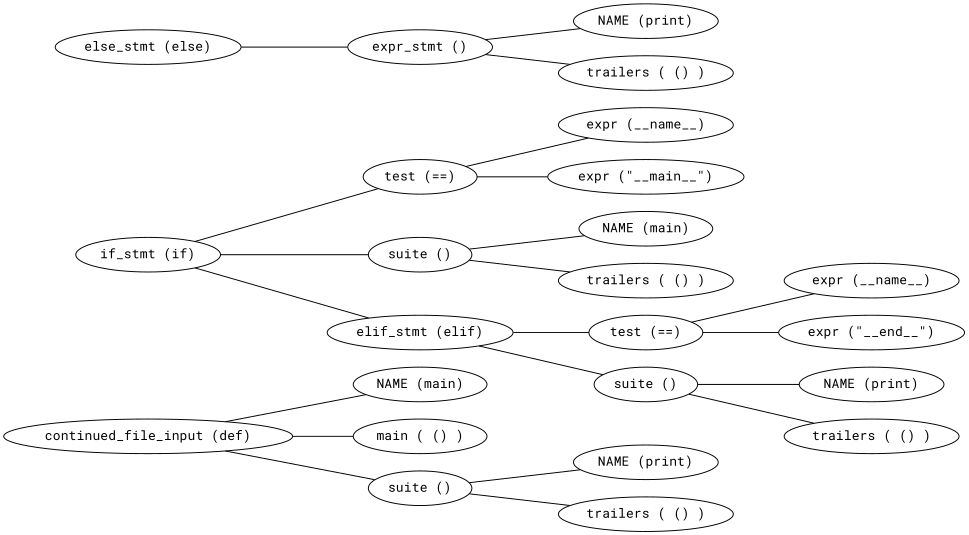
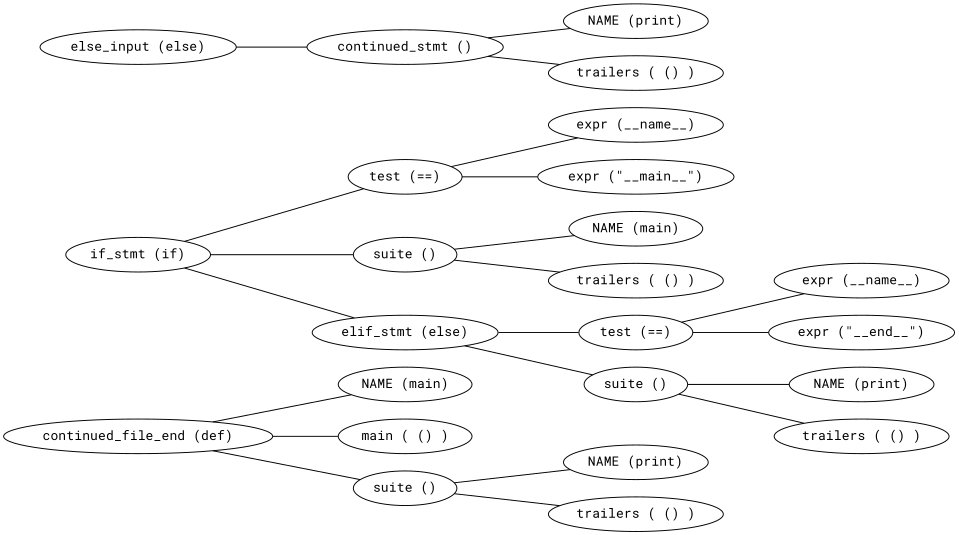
node "else_stmt (else)": label "else_stmt (else)" -> "else_input (else)"
node "expr_stmt ()": label "expr_stmt ()" -> "continued_stmt ()"
node "elif_stmt (elif)": label "elif_stmt (elif)" -> "elif_stmt (else)"
node "continued_file_input (def)": label "continued_file_input (def)" -> "continued_file_end (def)"
